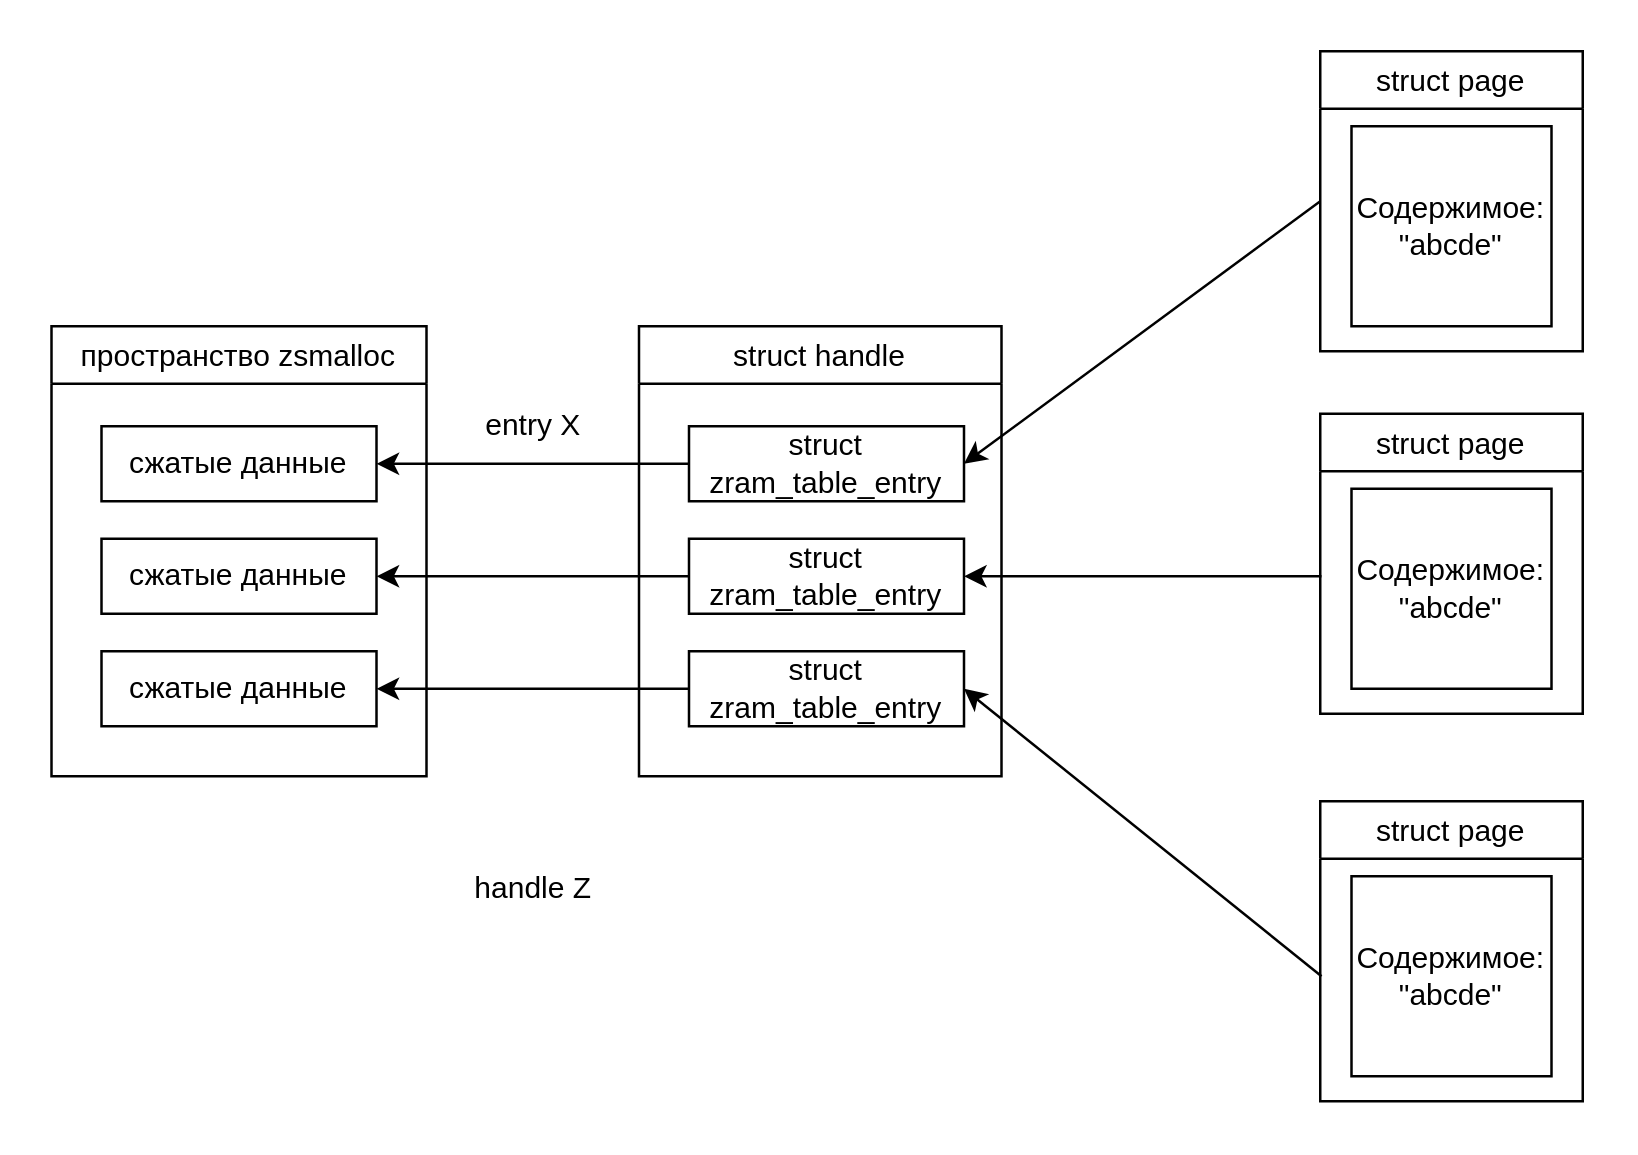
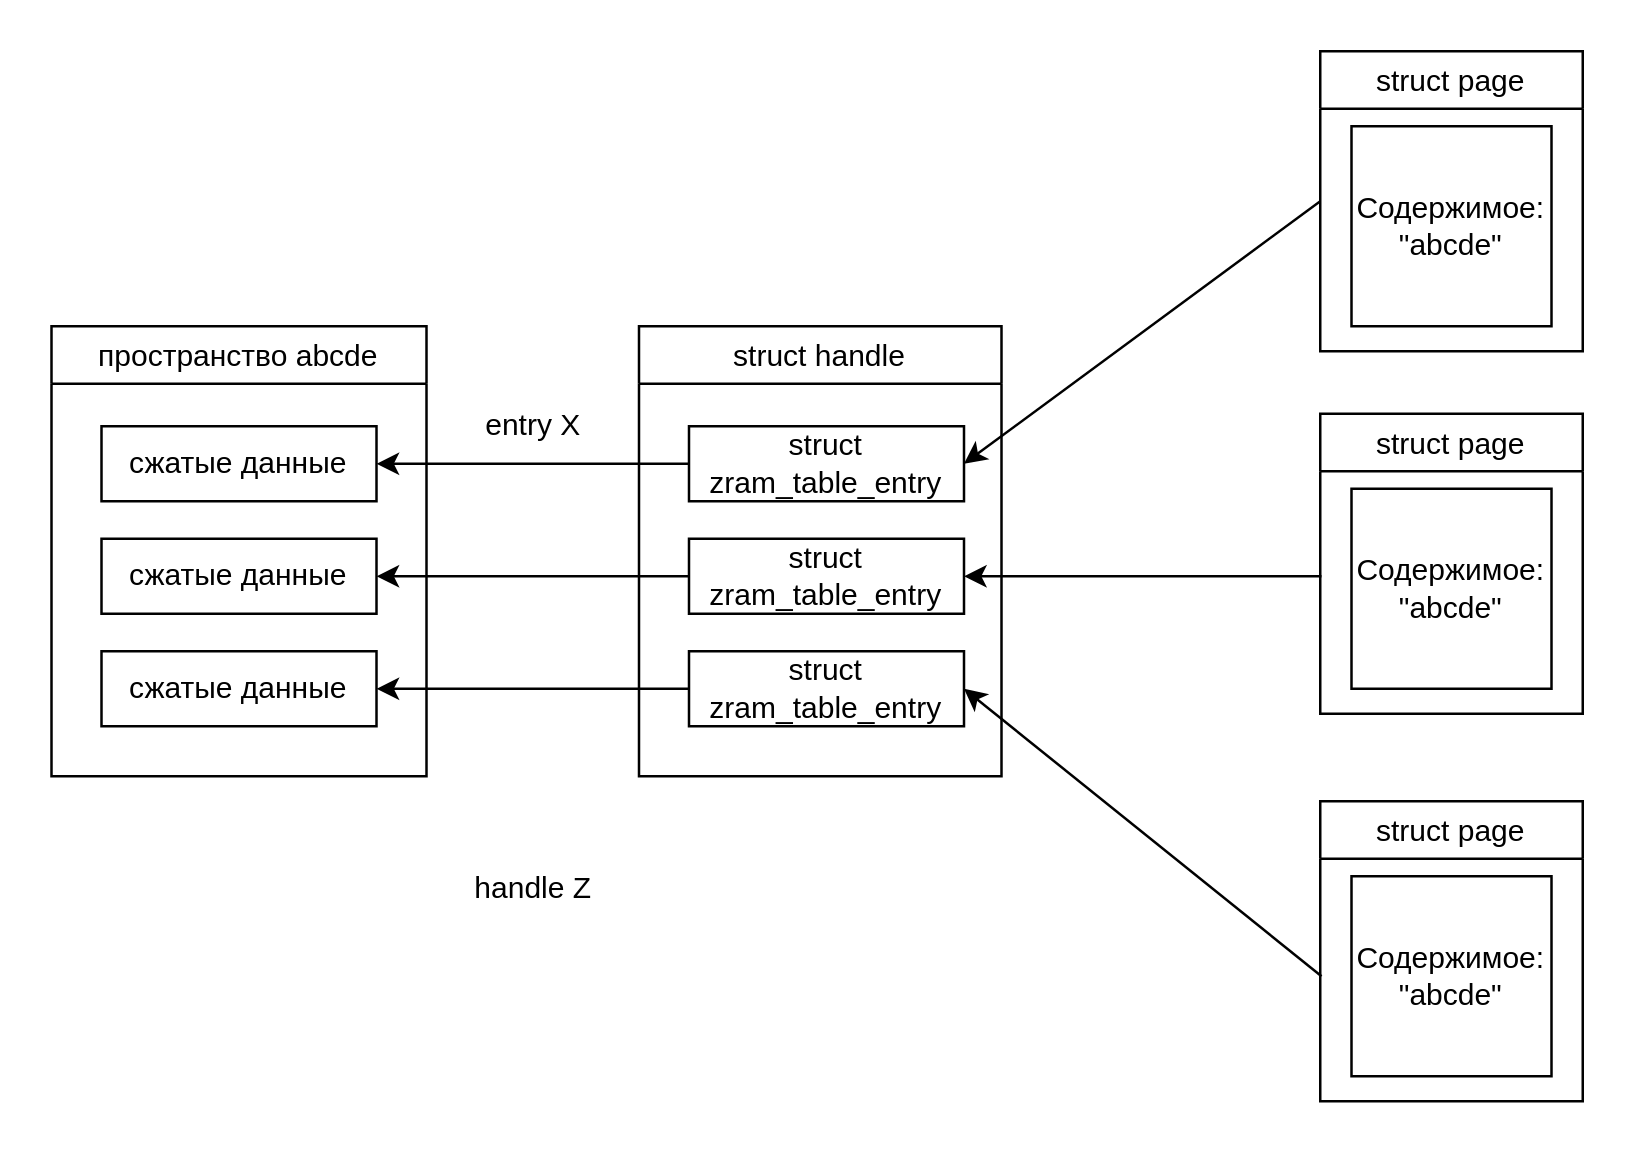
node "пространство zsmalloc": label "пространство zsmalloc" -> "пространство abcde"
